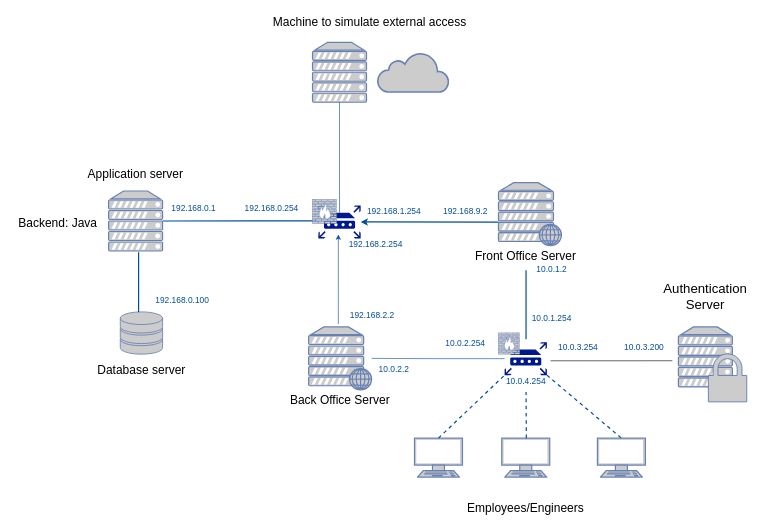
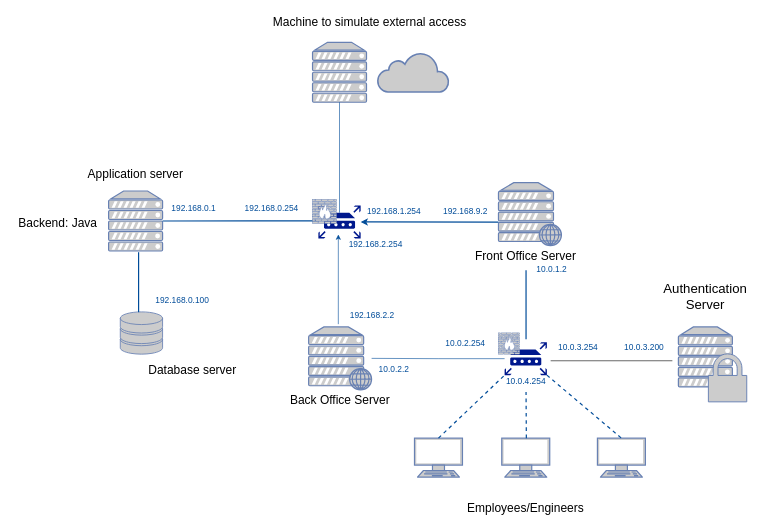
node "10.0.1.254": removed
node "Database server": moved (141, 369) -> (192, 369)
